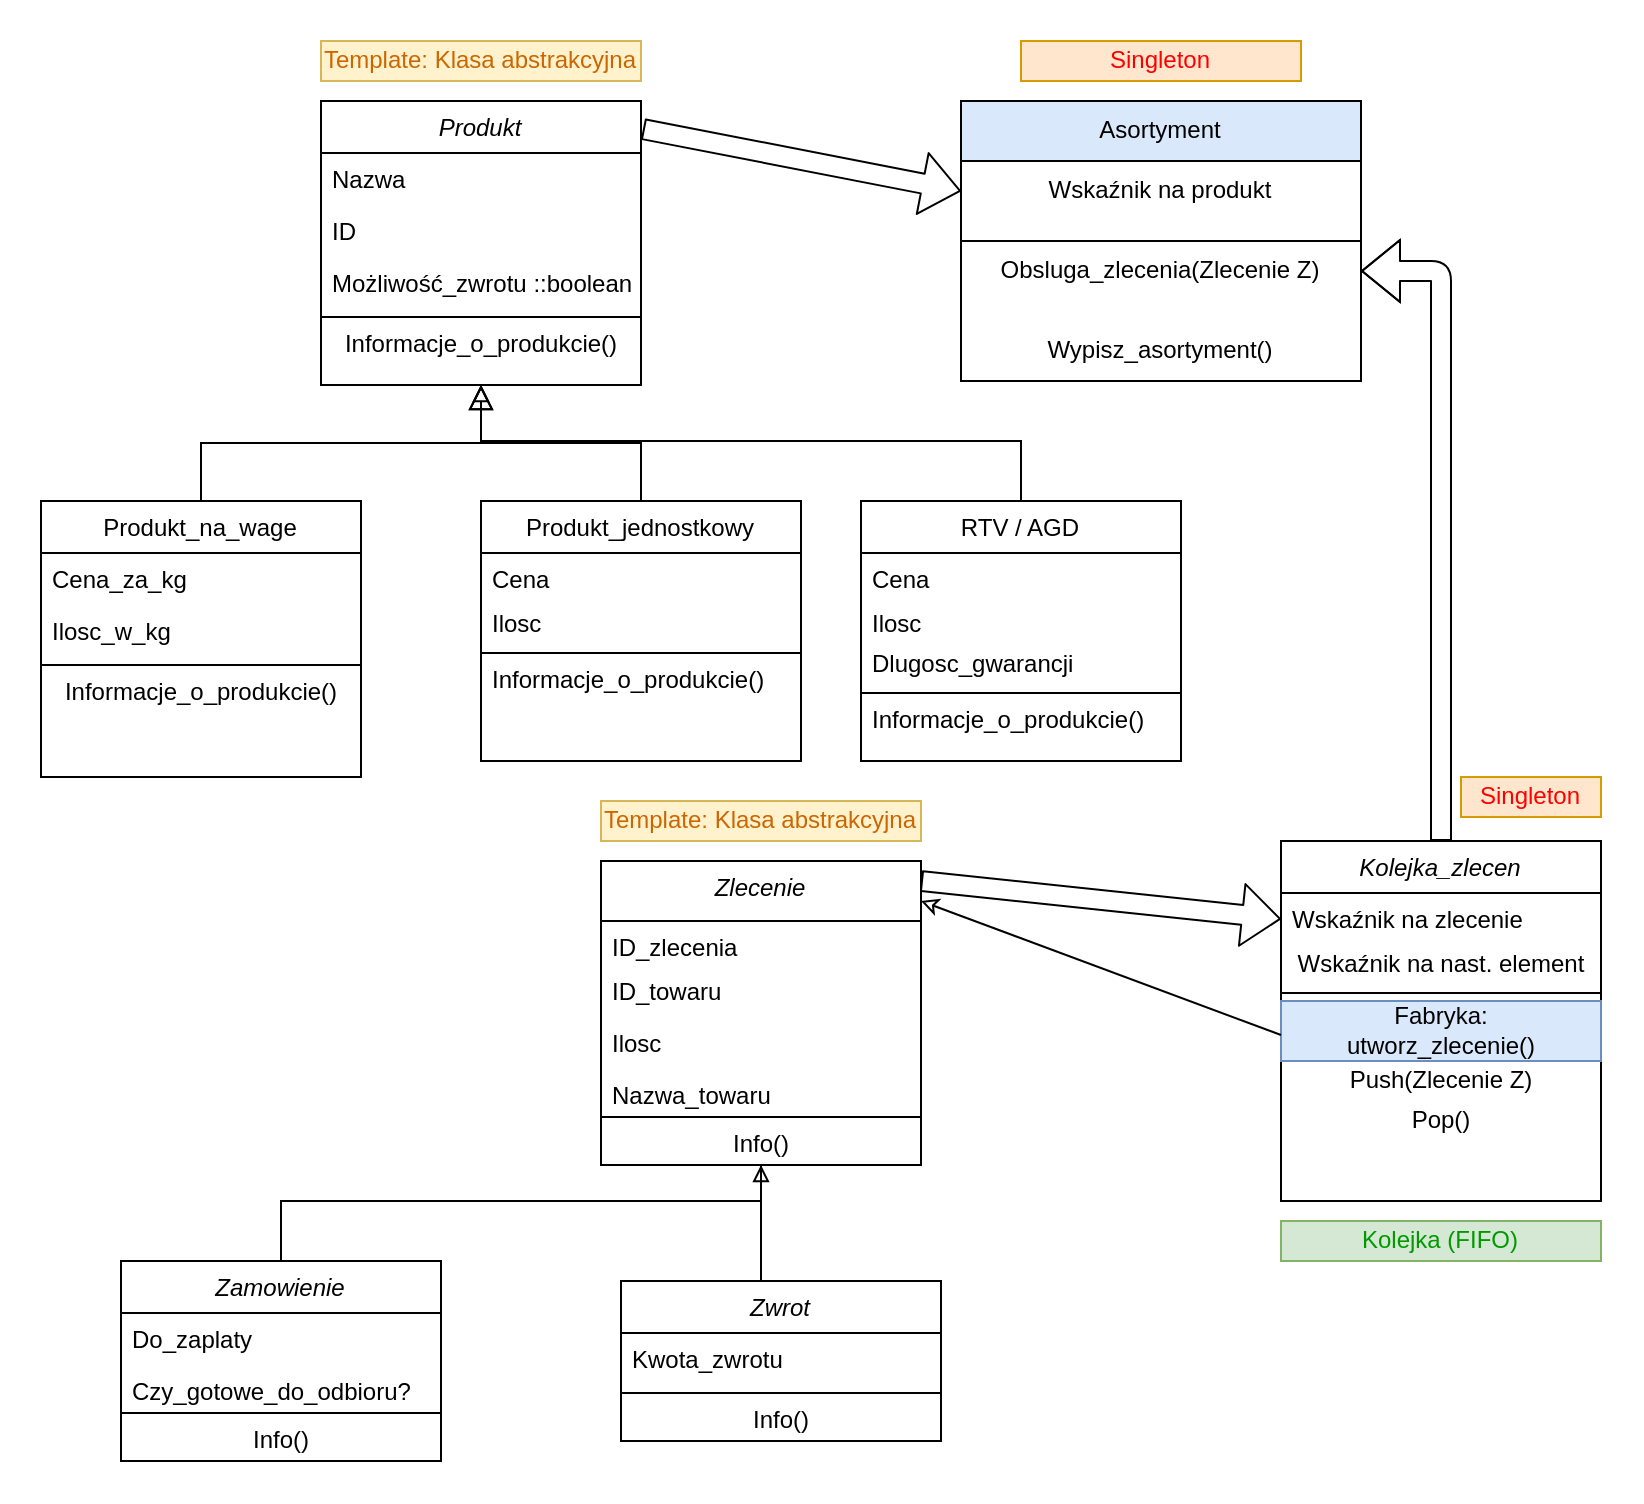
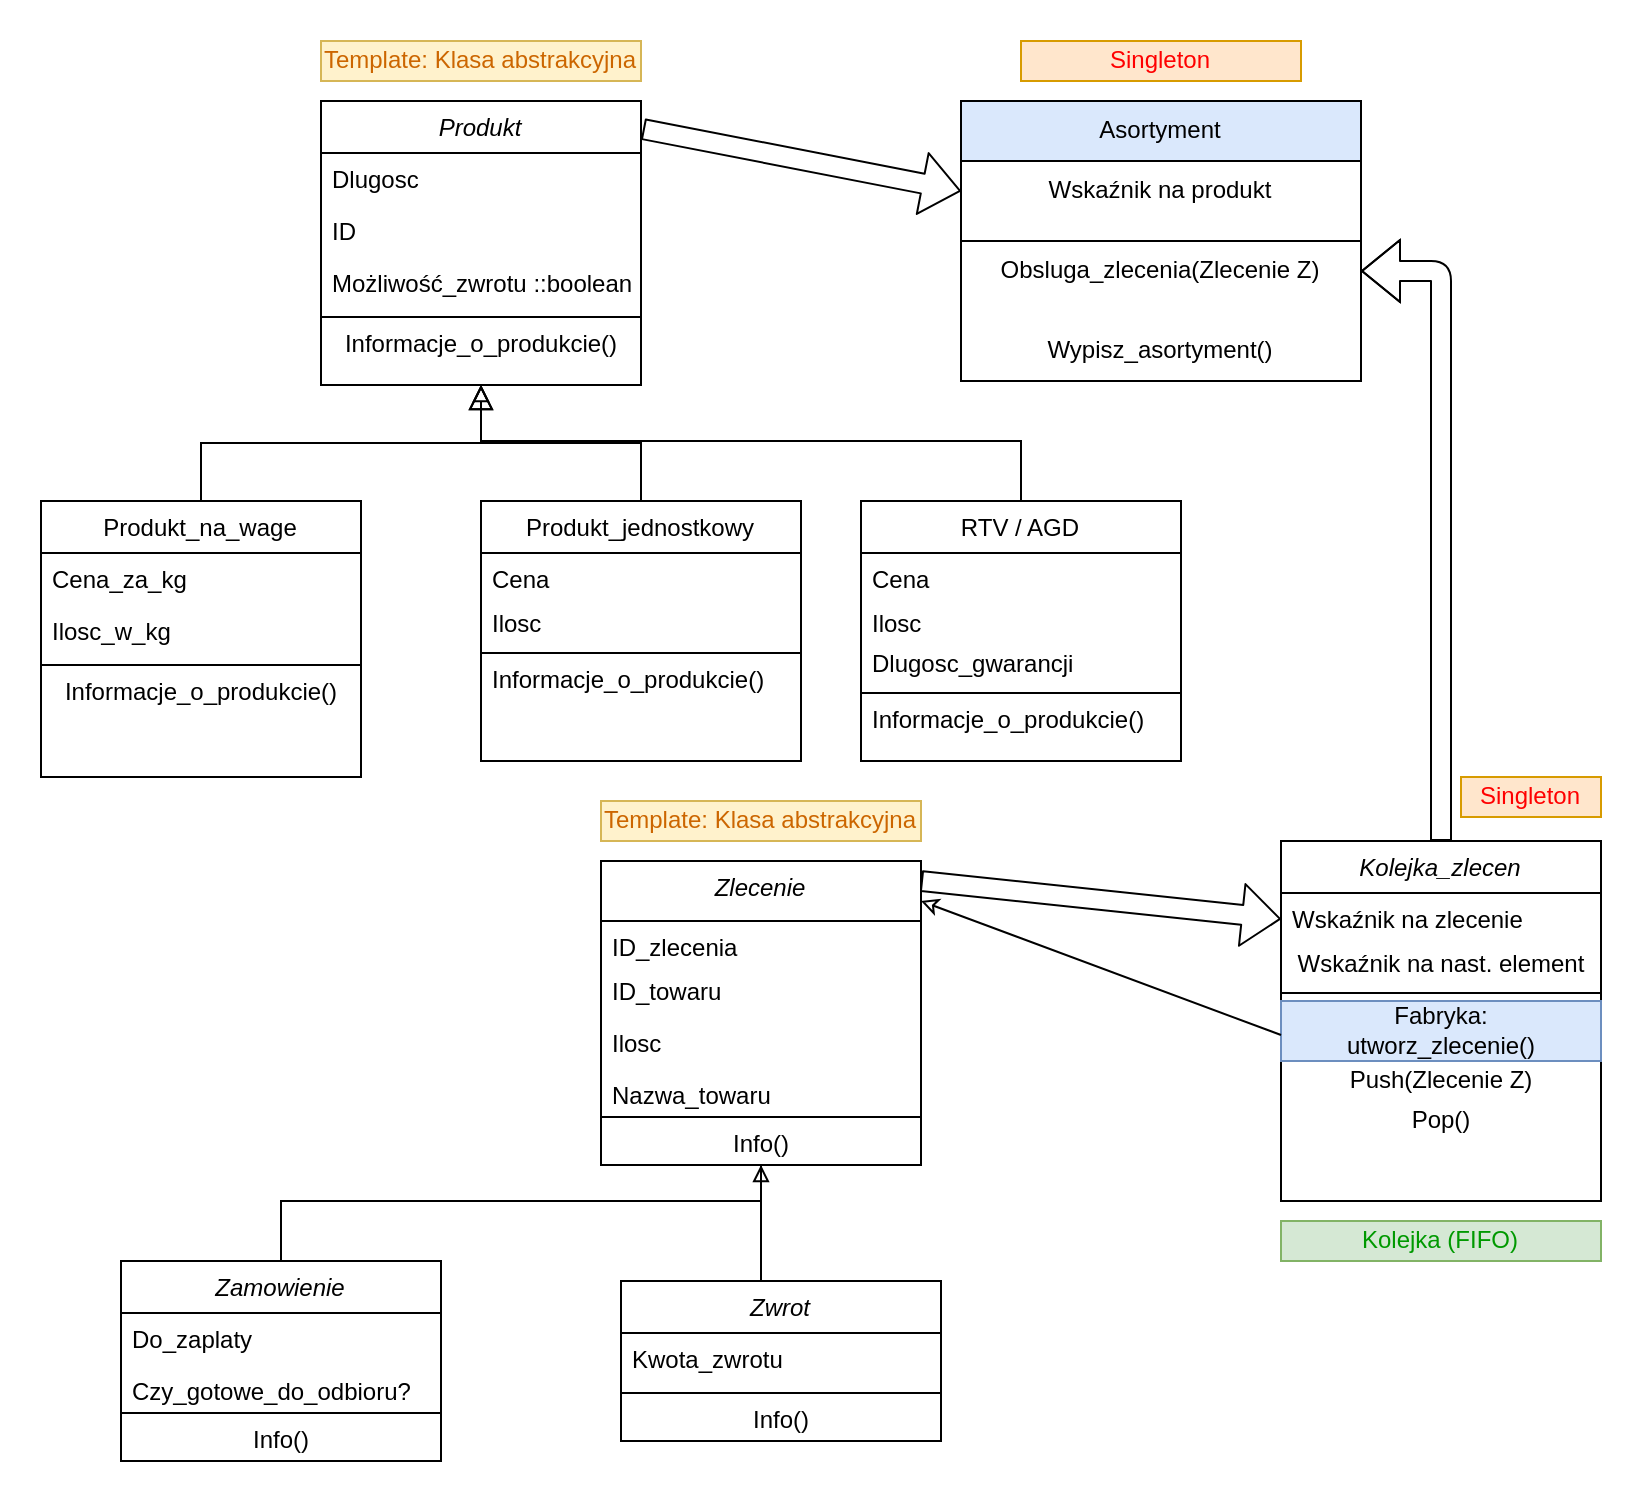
node "Nazwa": label "Nazwa" -> "Dlugosc"
